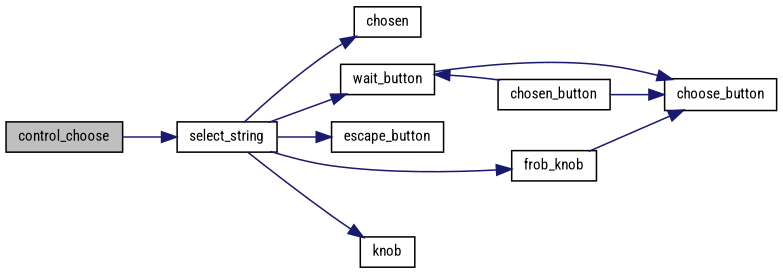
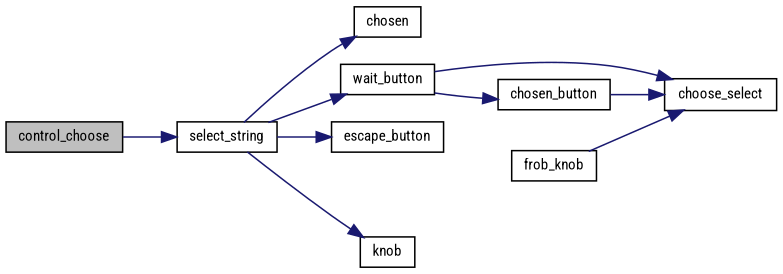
edge "chosen_button" -> "wait_button": reversed
node "choose_button": label "choose_button" -> "choose_select"
edge "select_string" -> "frob_knob": removed
